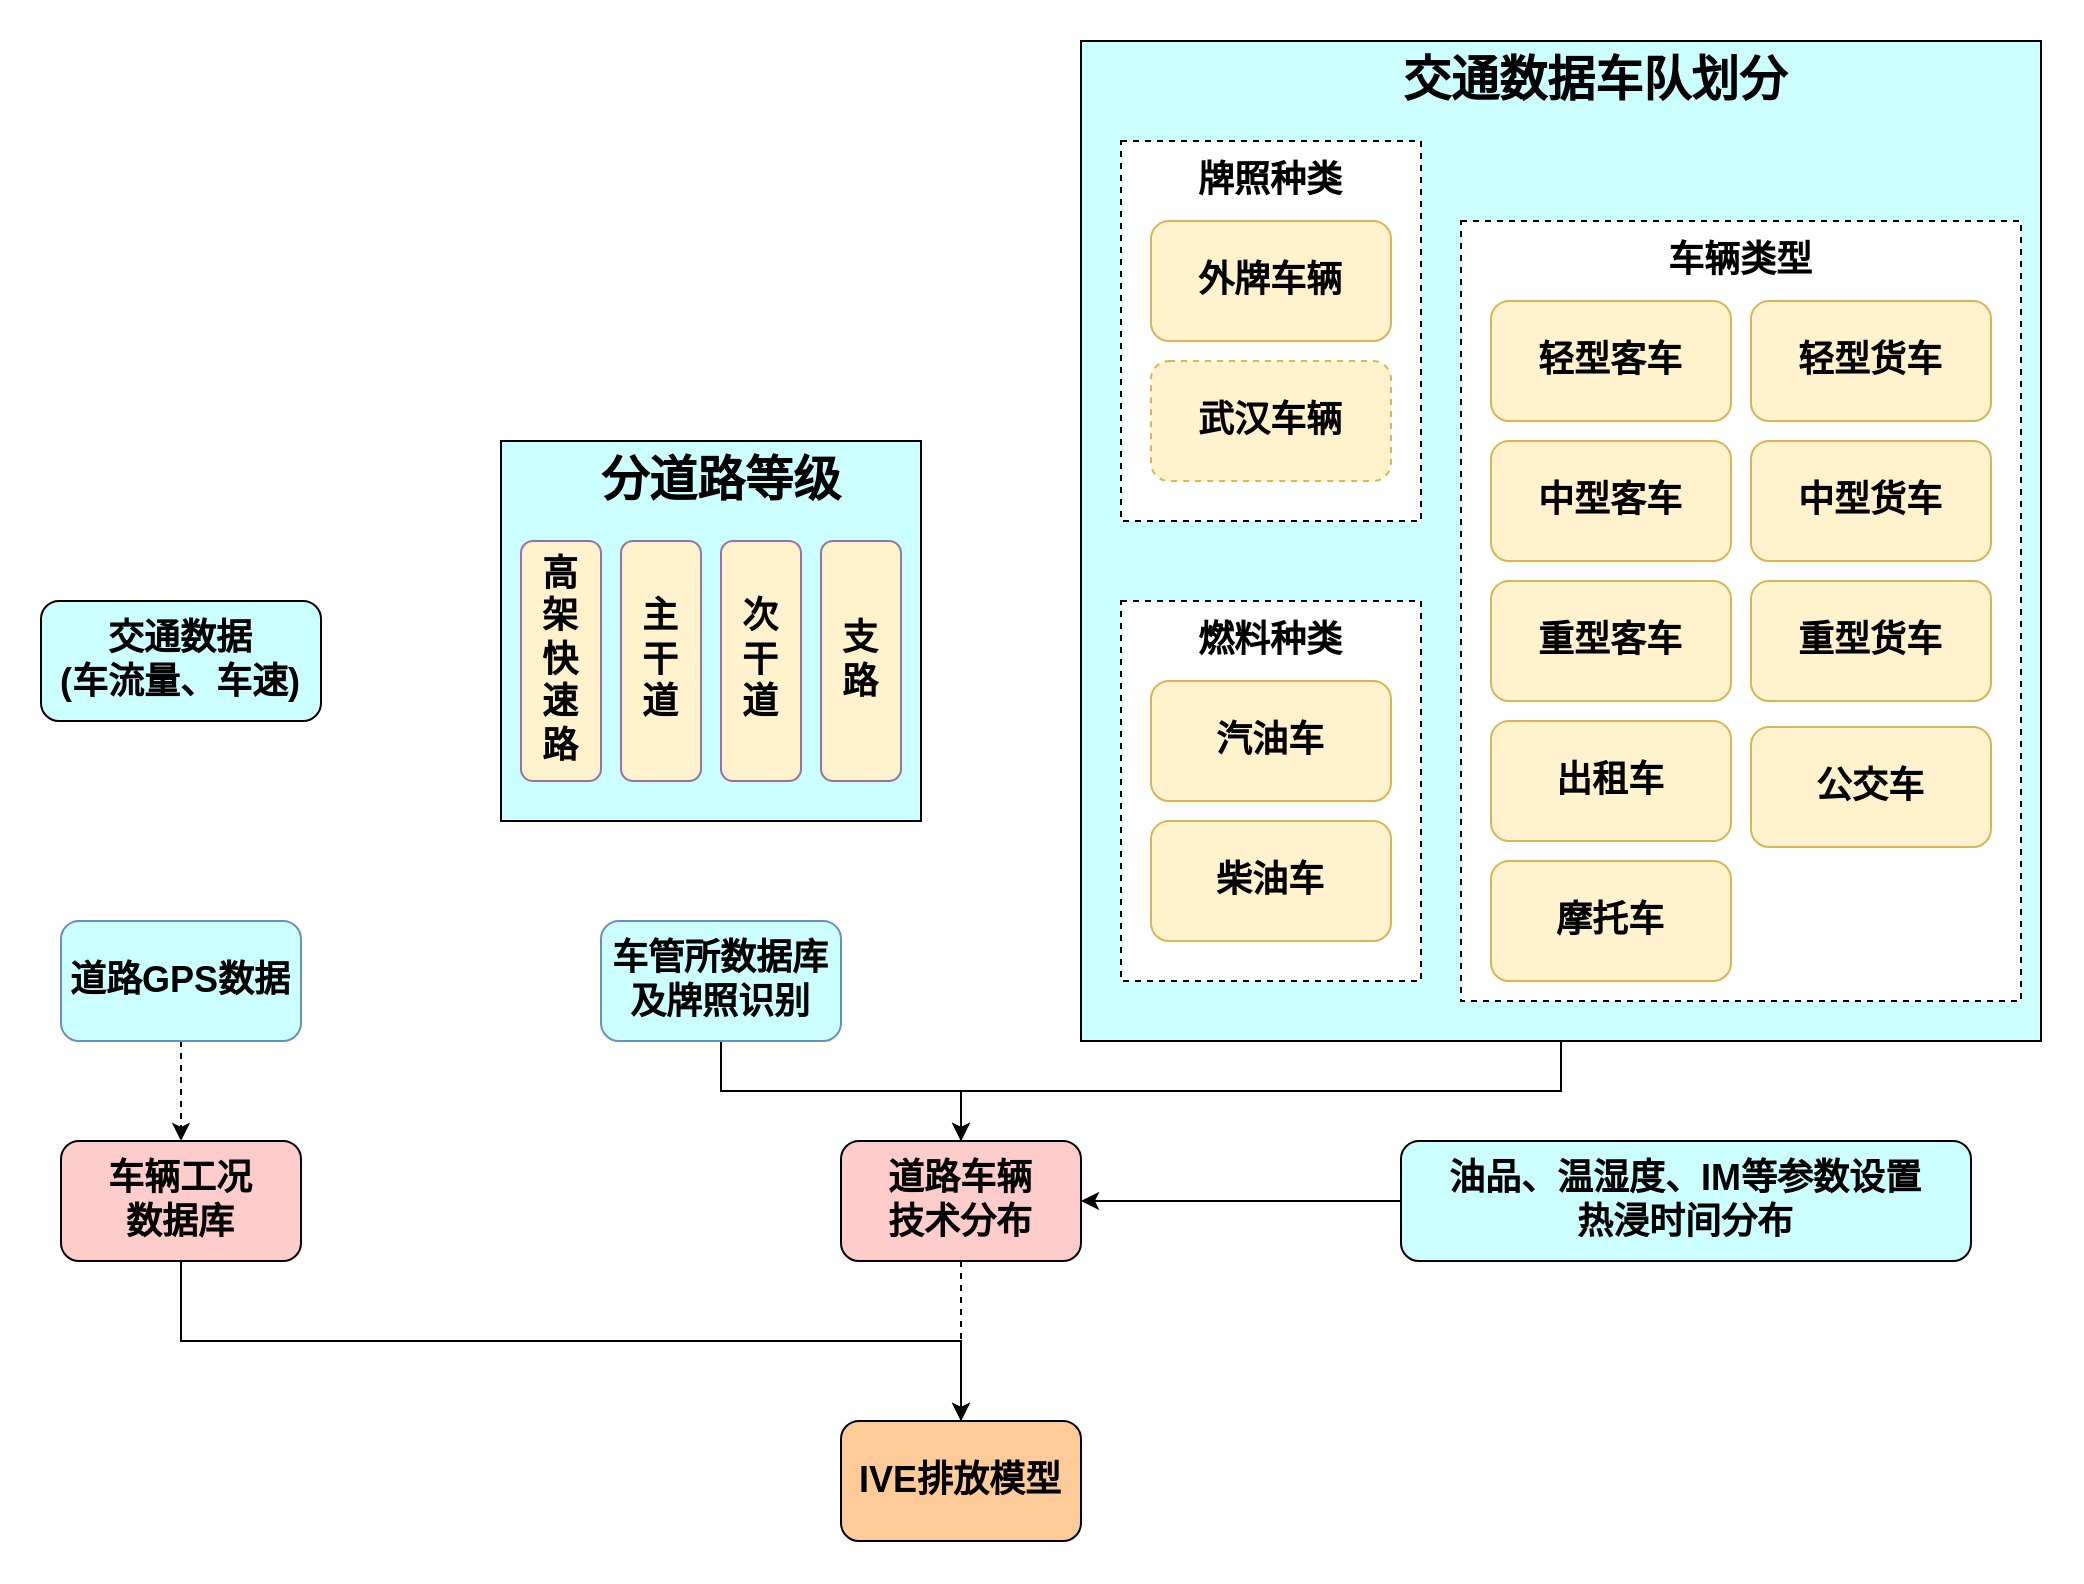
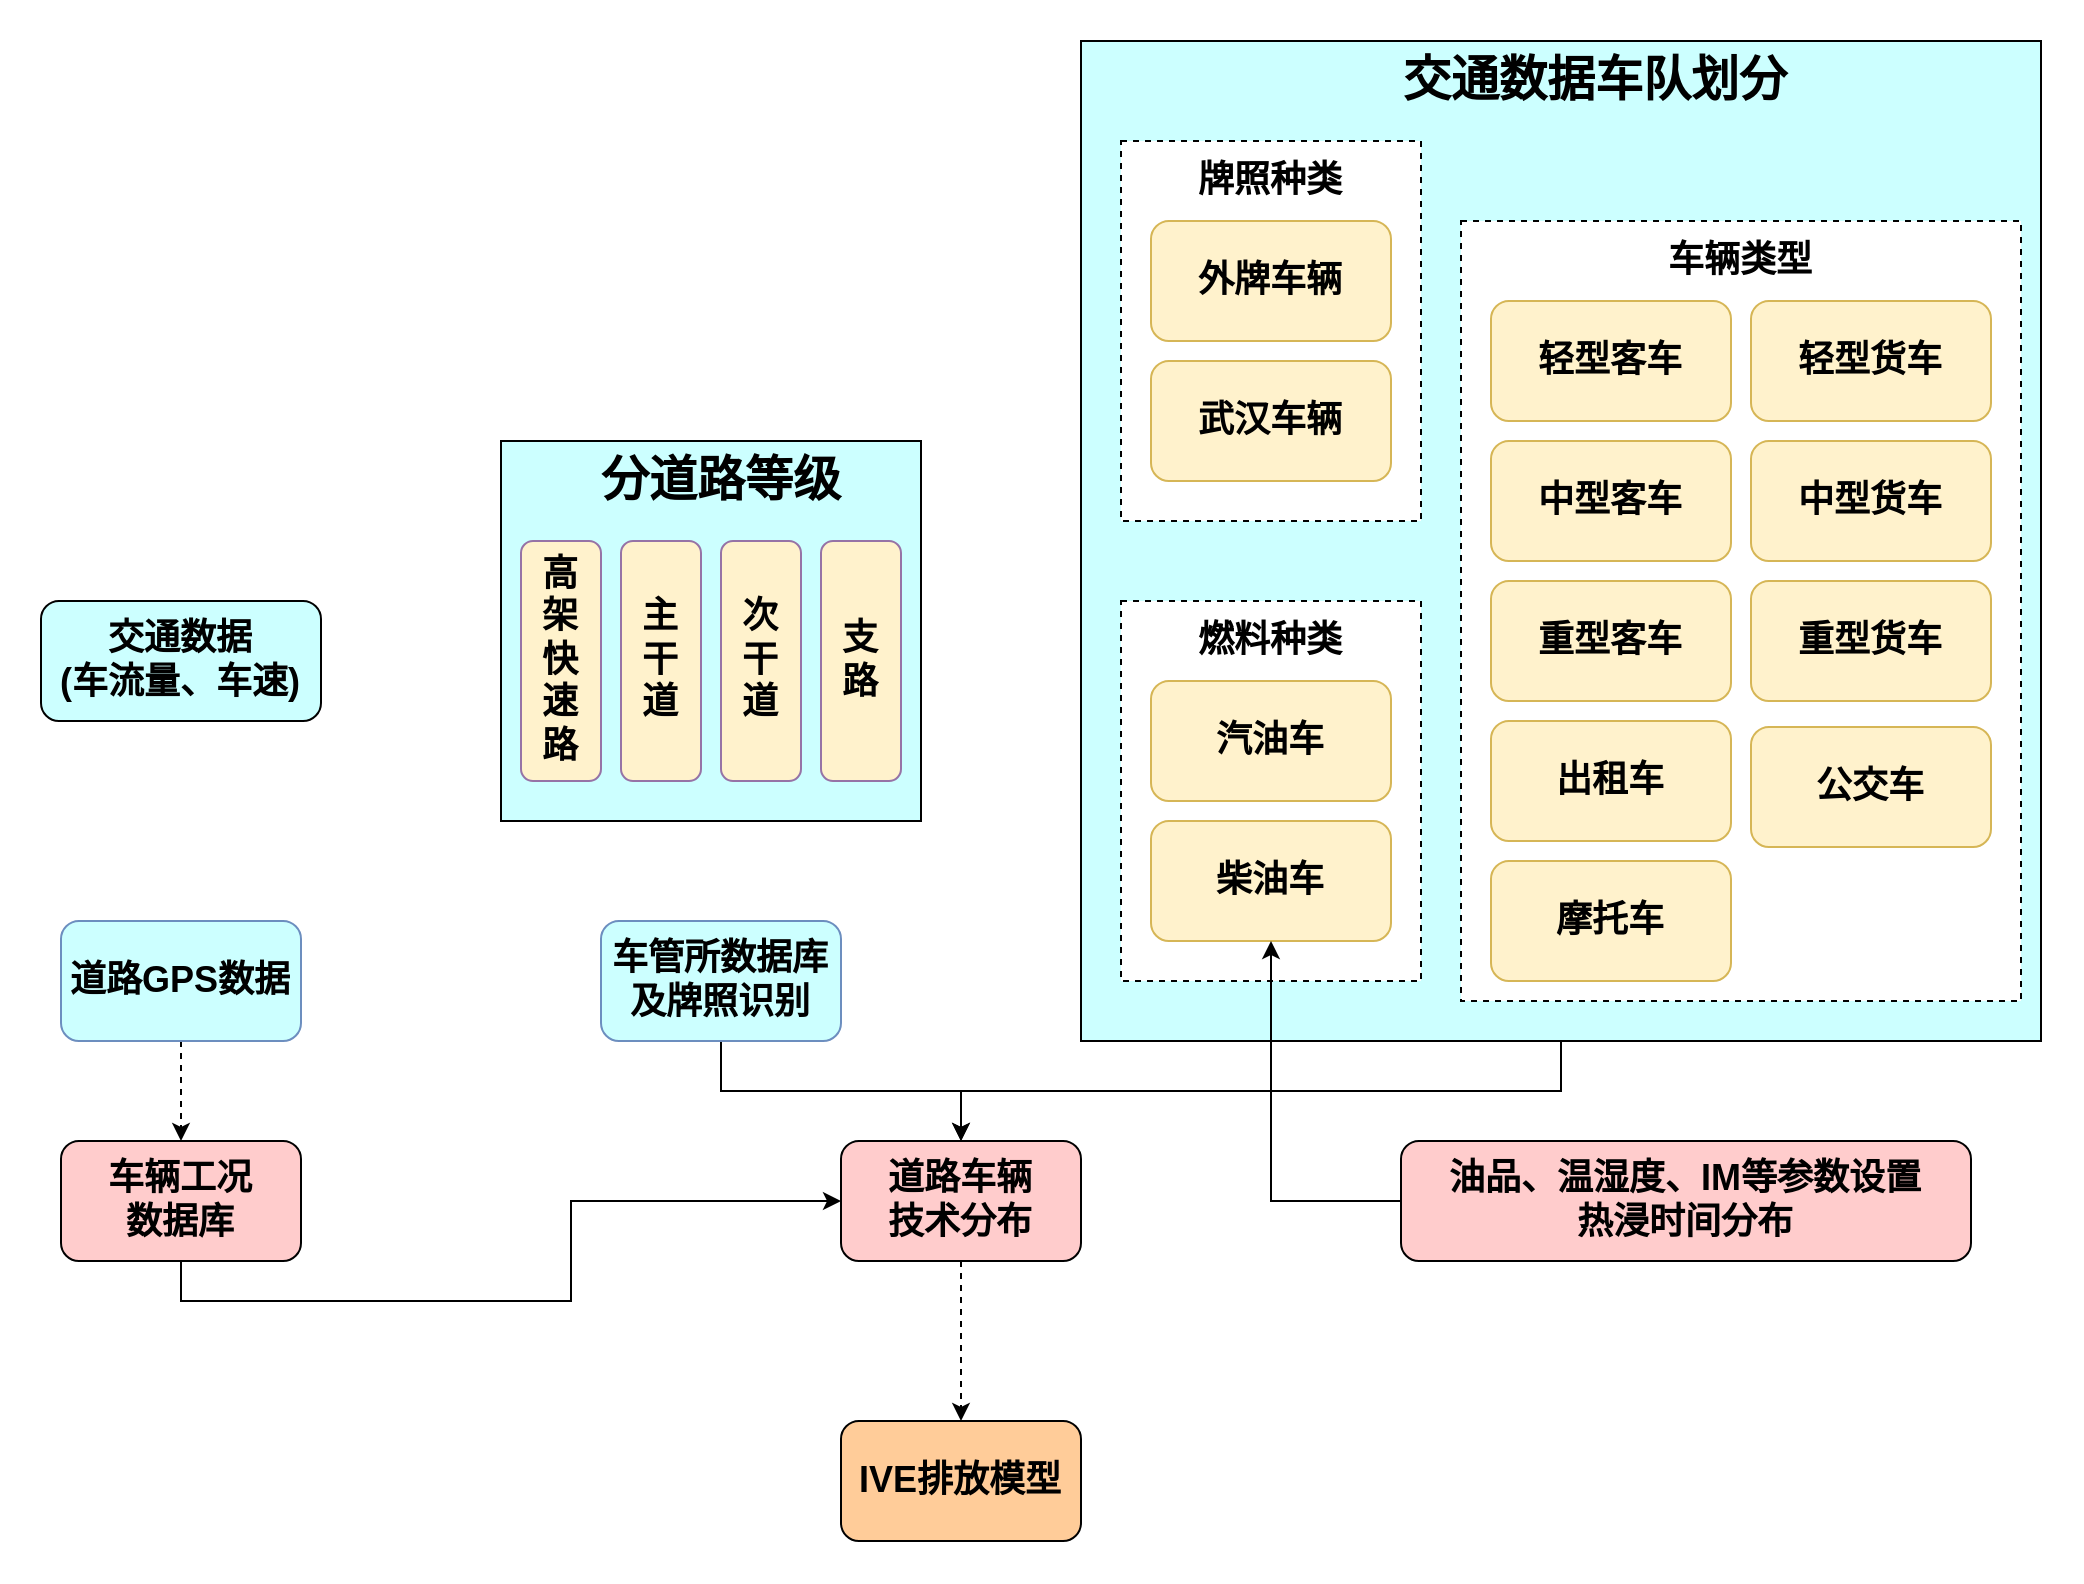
node "武汉车辆": style dashed -> solid
edge "油品、温湿度、IM等参数设置 热浸时间分布" -> "道路车辆 技术分布": now "油品、温湿度、IM等参数设置 热浸时间分布" -> "柴油车"
node "油品、温湿度、IM等参数设置 热浸时间分布": fillcolor #ccffff -> #ffcccc
edge "车辆工况 数据库" -> "IVE排放模型": now "车辆工况 数据库" -> "道路车辆 技术分布"
